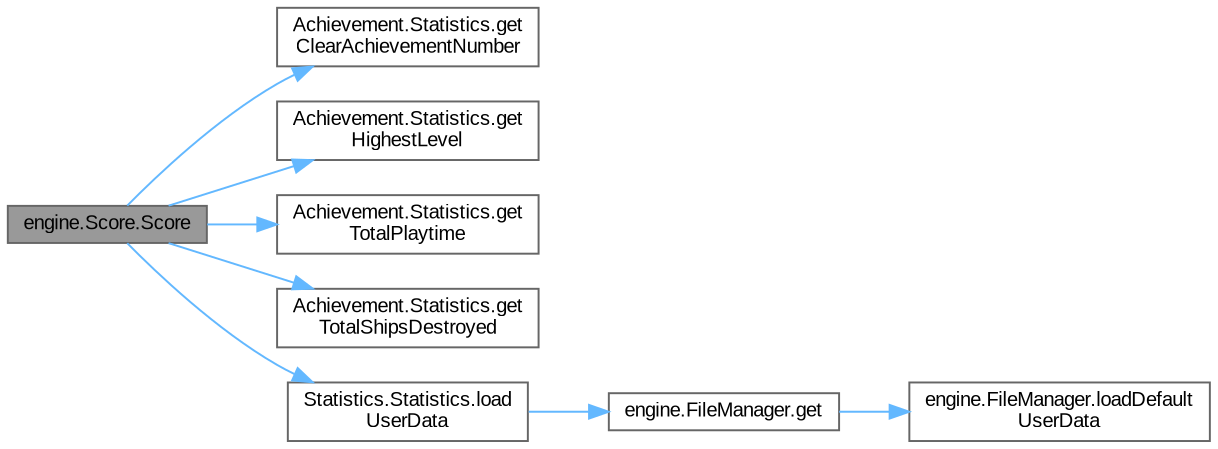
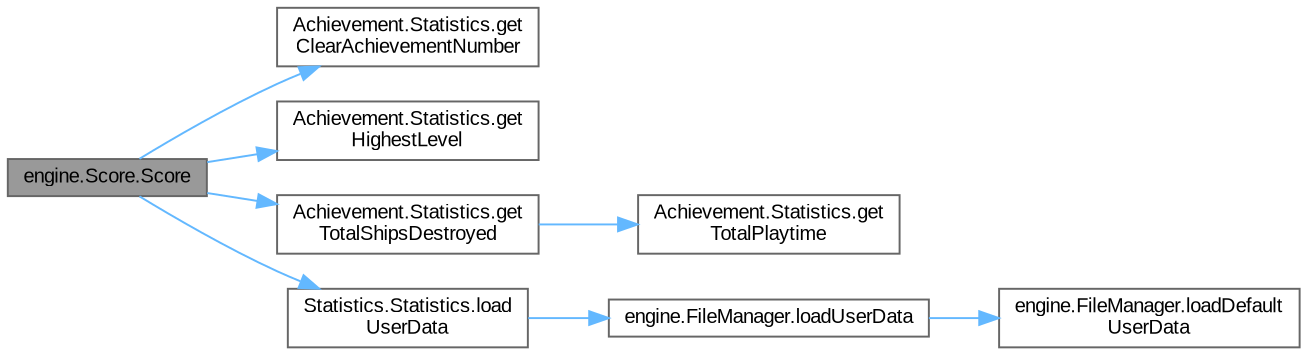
edge "engine.Score.Score" -> "Achievement.Statistics.get TotalPlaytime": now "Achievement.Statistics.get TotalShipsDestroyed" -> "Achievement.Statistics.get TotalPlaytime"
node "engine.FileManager.get": label "engine.FileManager.get" -> "engine.FileManager.loadUserData"
